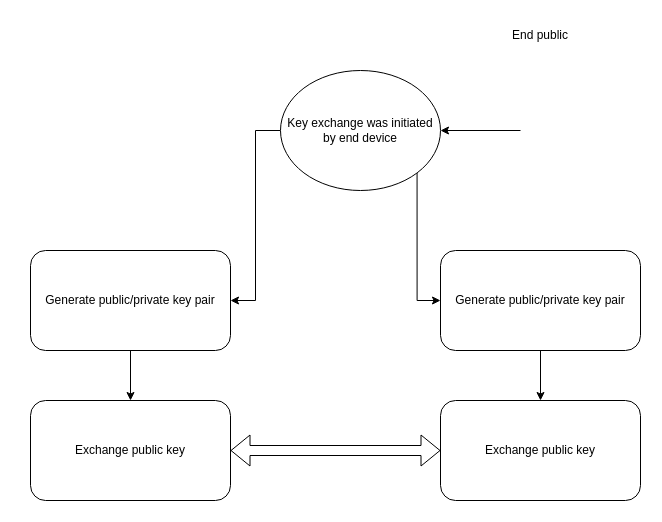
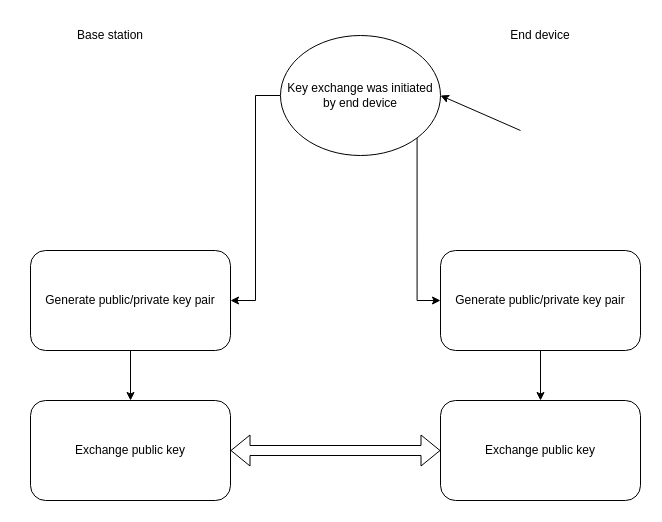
node "Base station": added
node "End public": label "End public" -> "End device"
node "Key exchange was initiated by end device": moved (361, 131) -> (361, 96)
